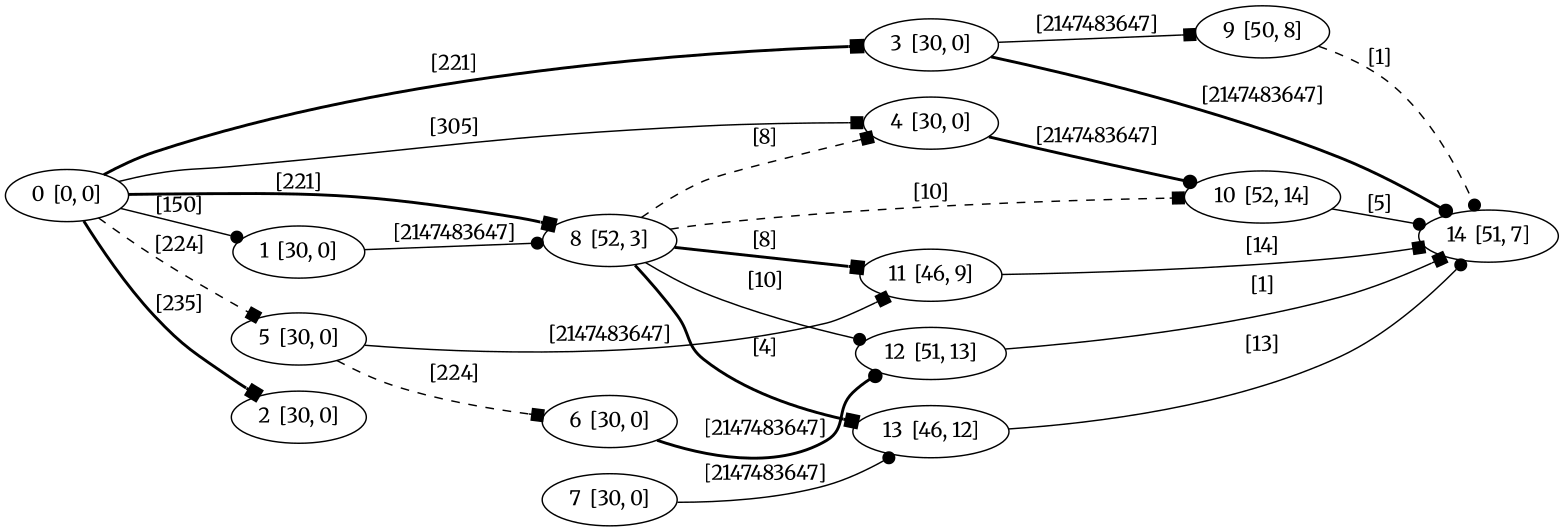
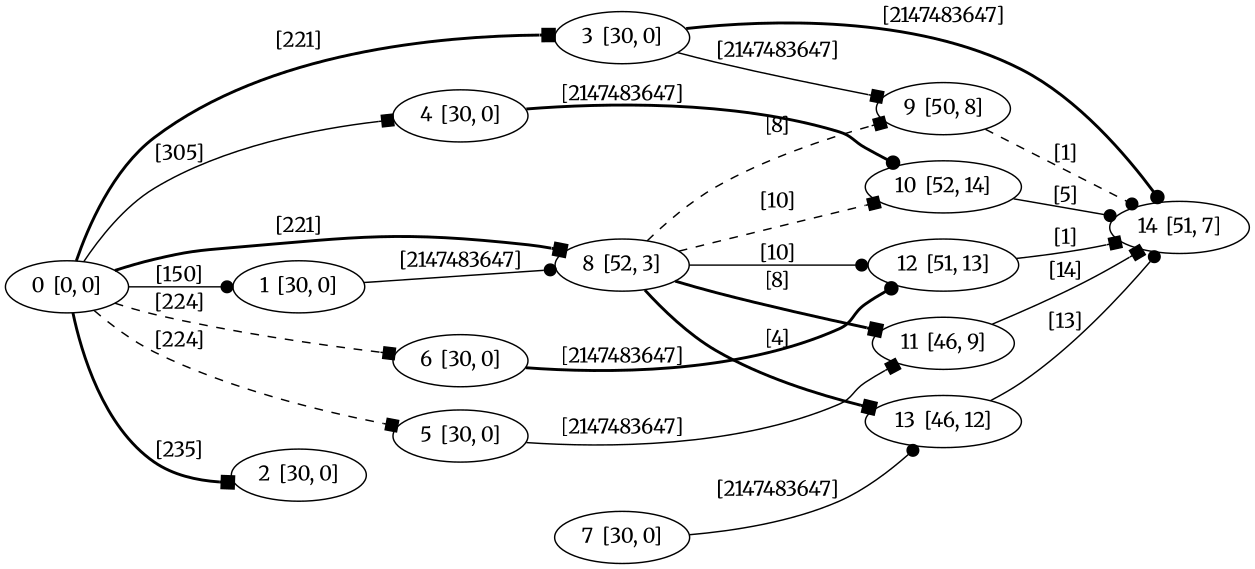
edge "8  [52, 3]" -> "4  [30, 0]": now "8  [52, 3]" -> "9  [50, 8]"
edge "5  [30, 0]" -> "6  [30, 0]": now "0  [0, 0]" -> "6  [30, 0]"
